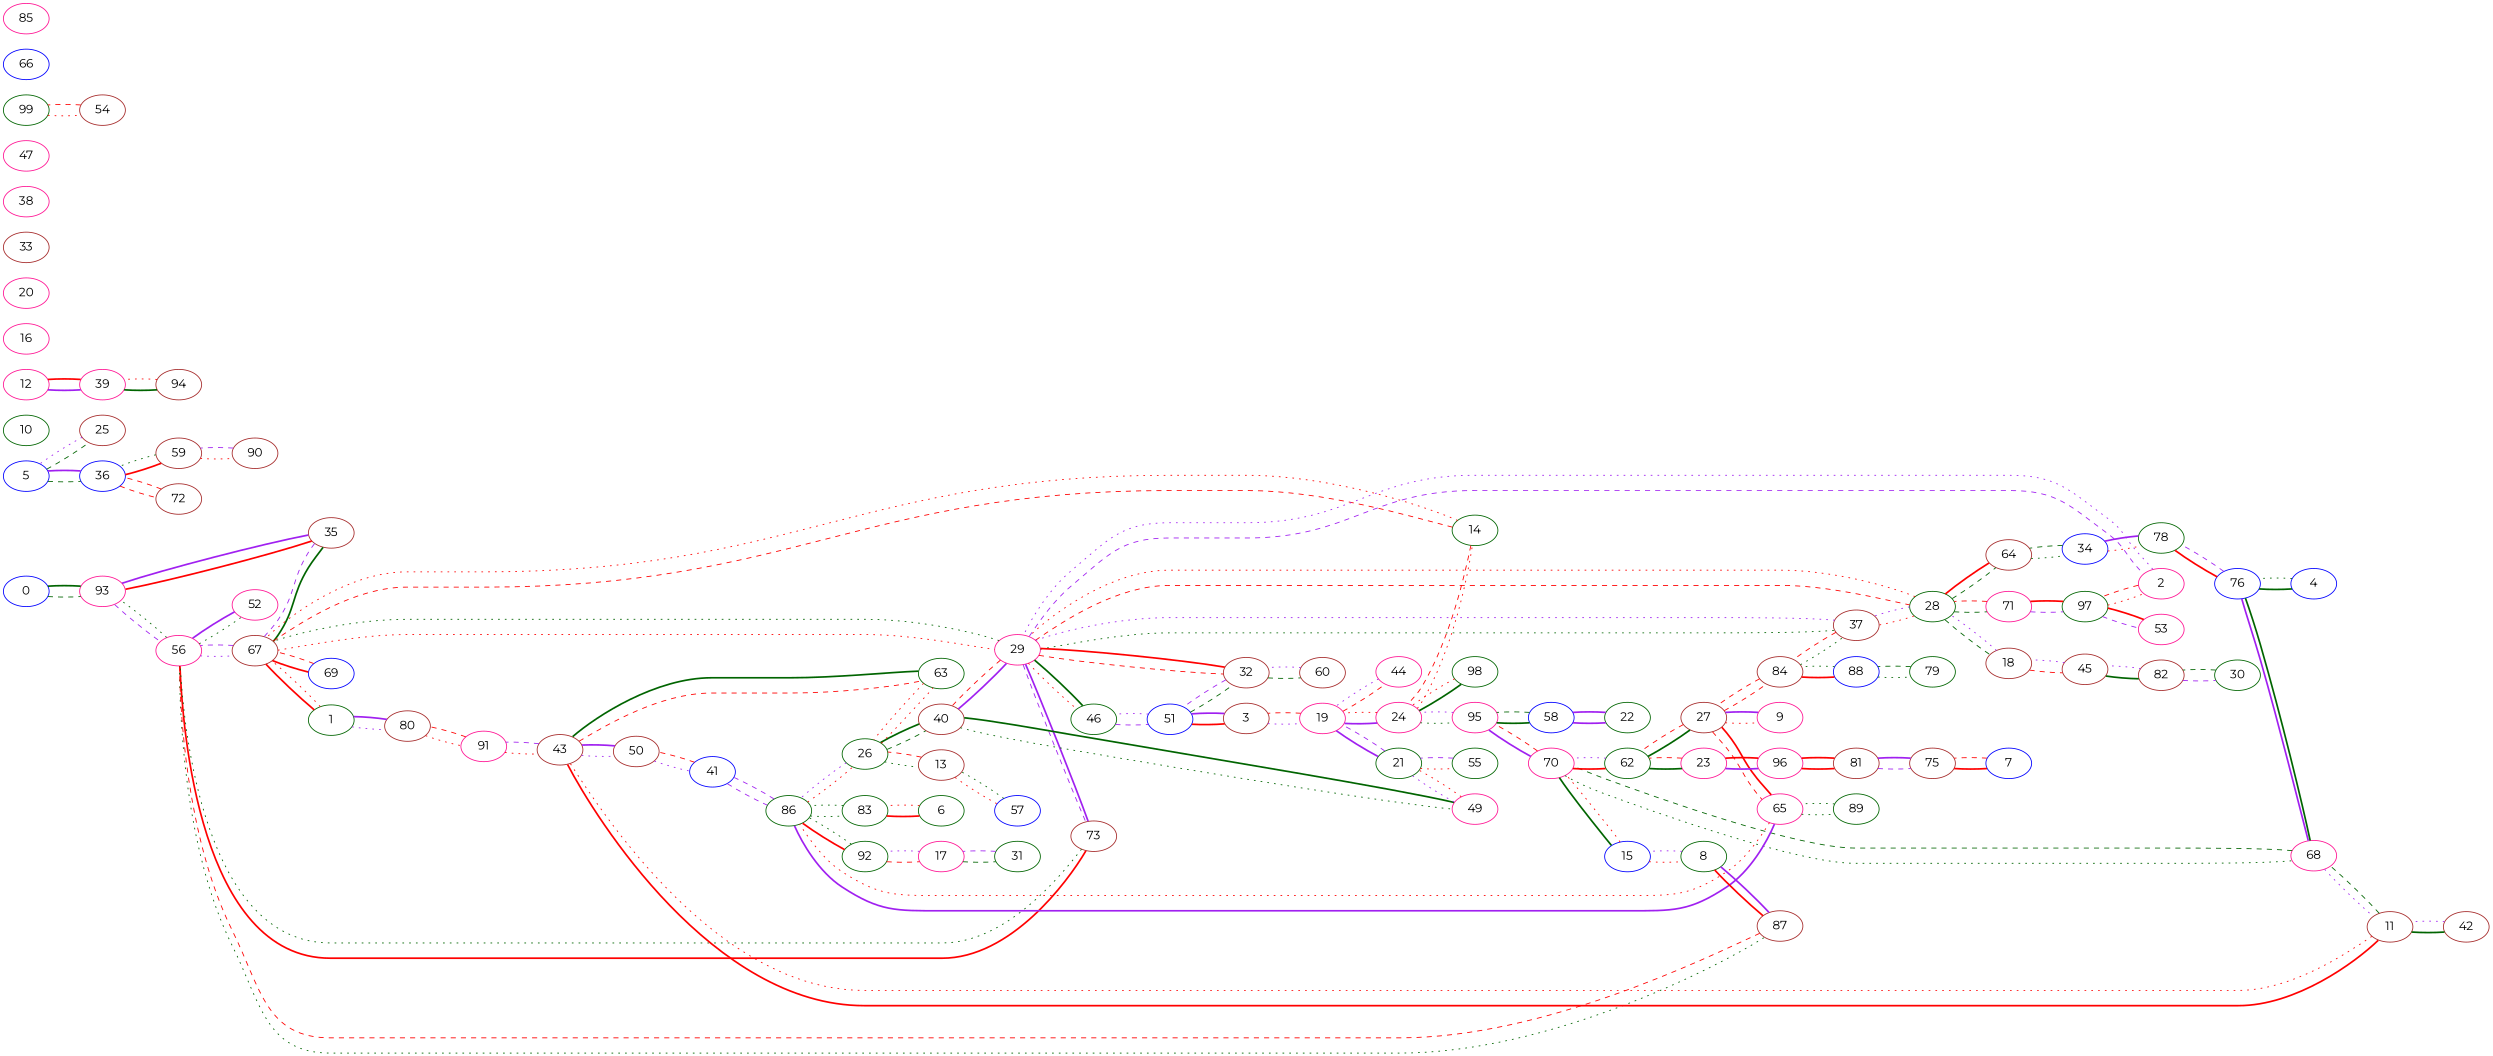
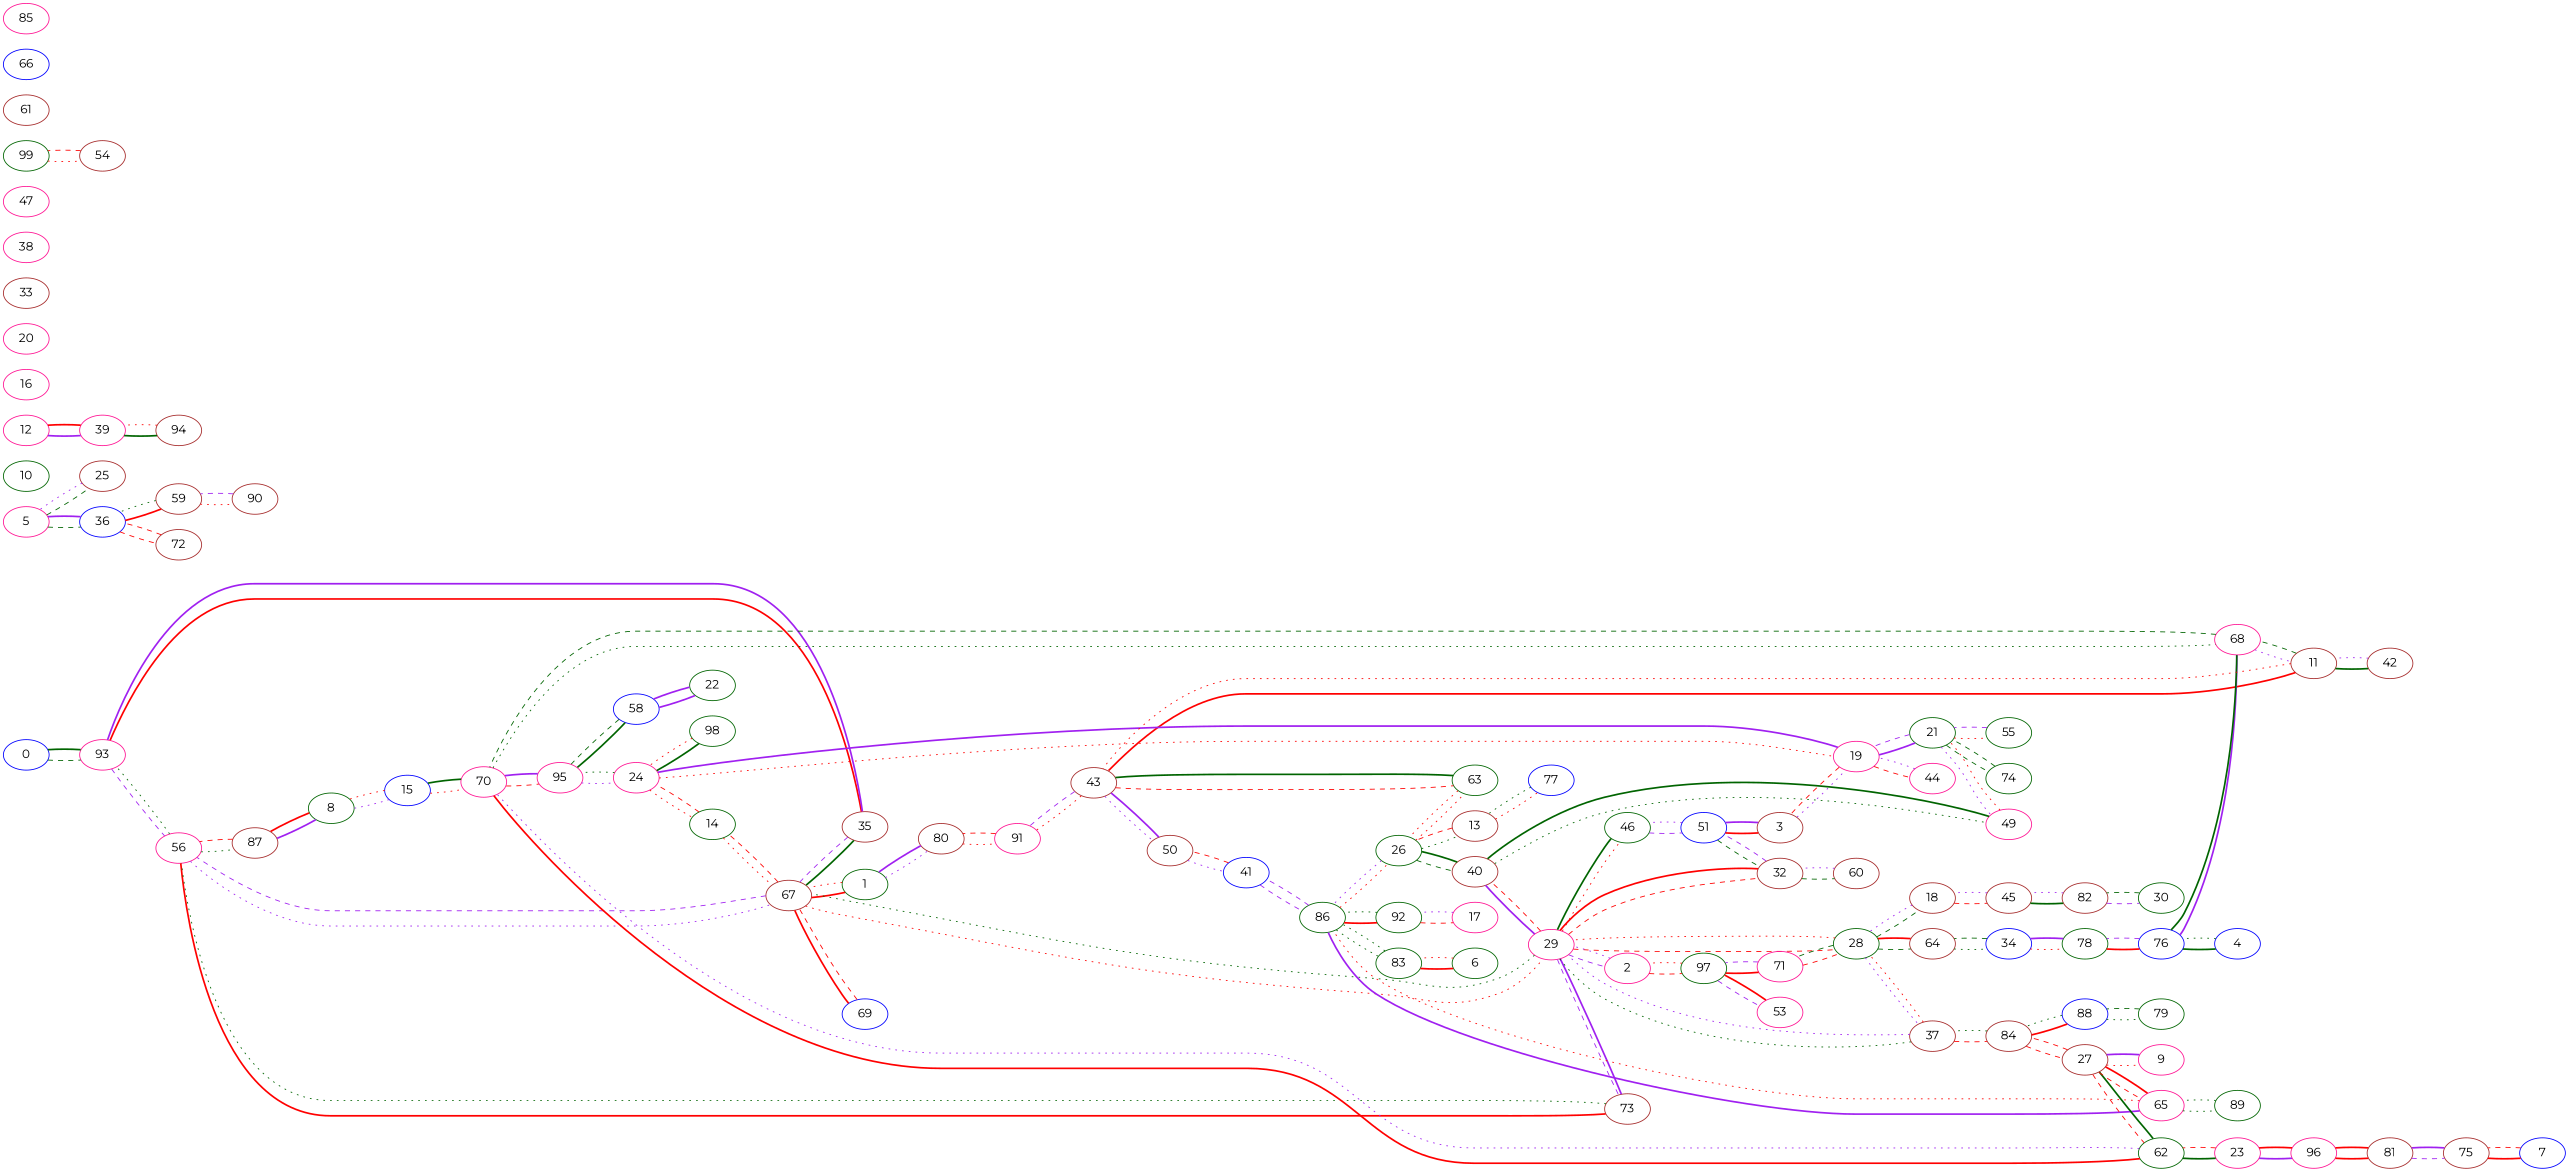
node "61": added
node "5": color blue -> deeppink
node "52": removed
node "74": added
node "57": label "57" -> "77"
node "31": removed
